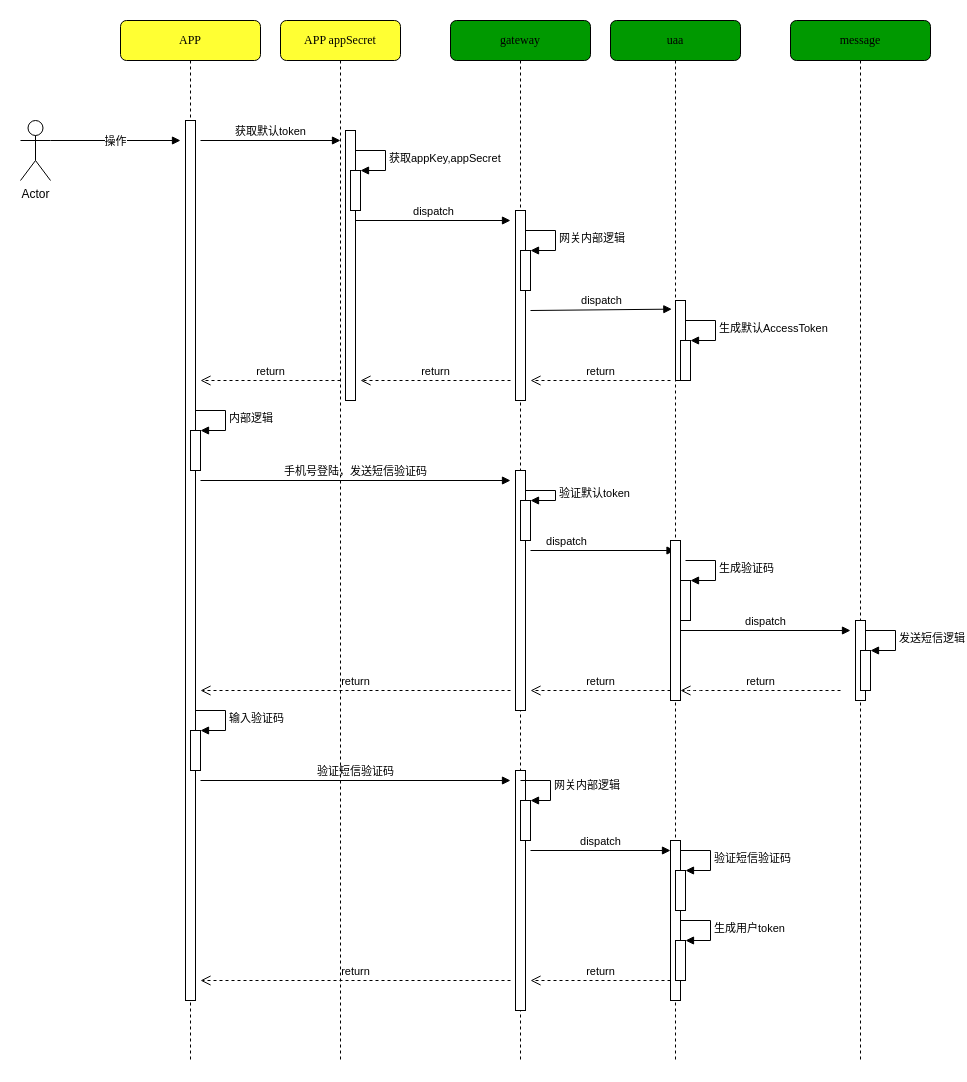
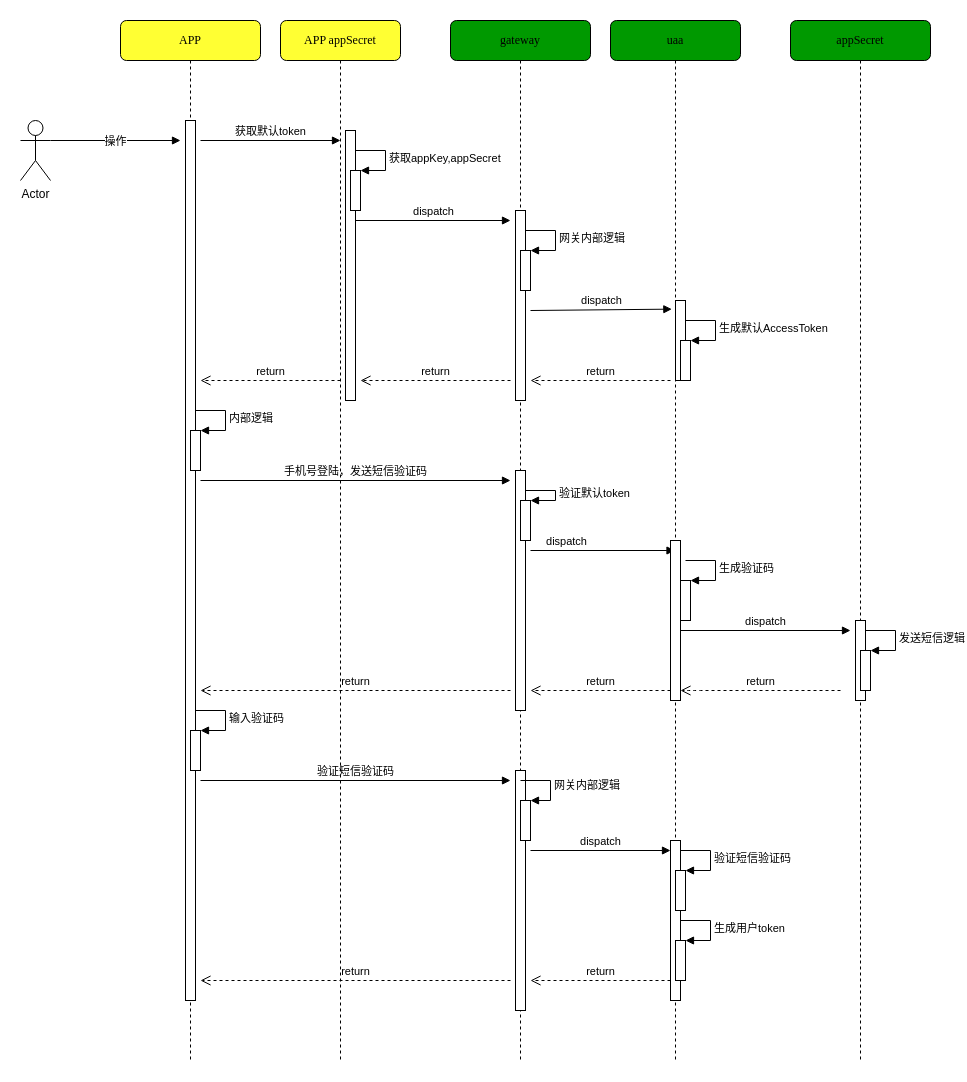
node "message": label "message" -> "appSecret"
